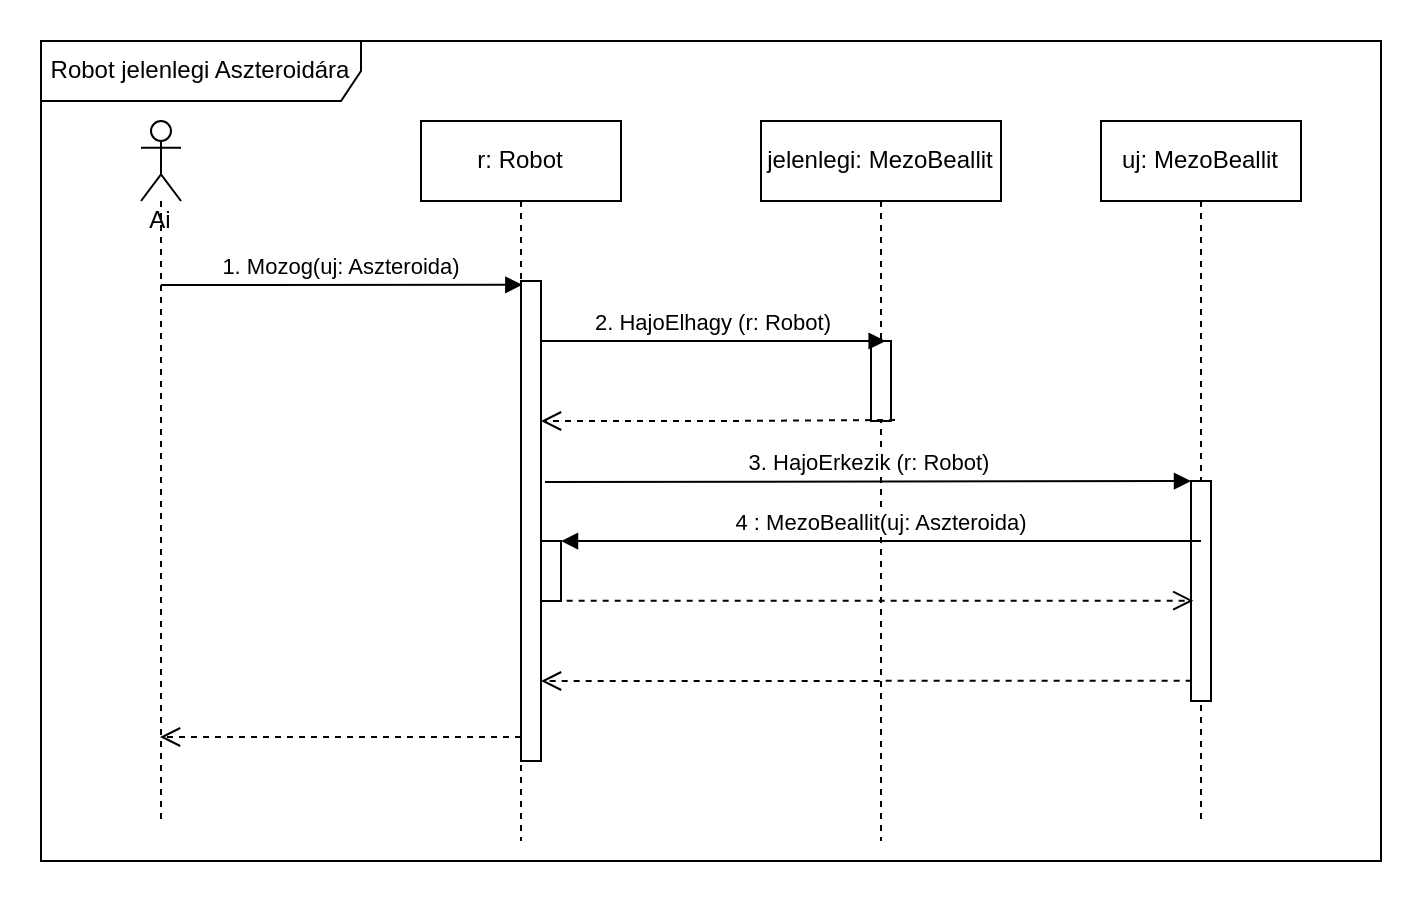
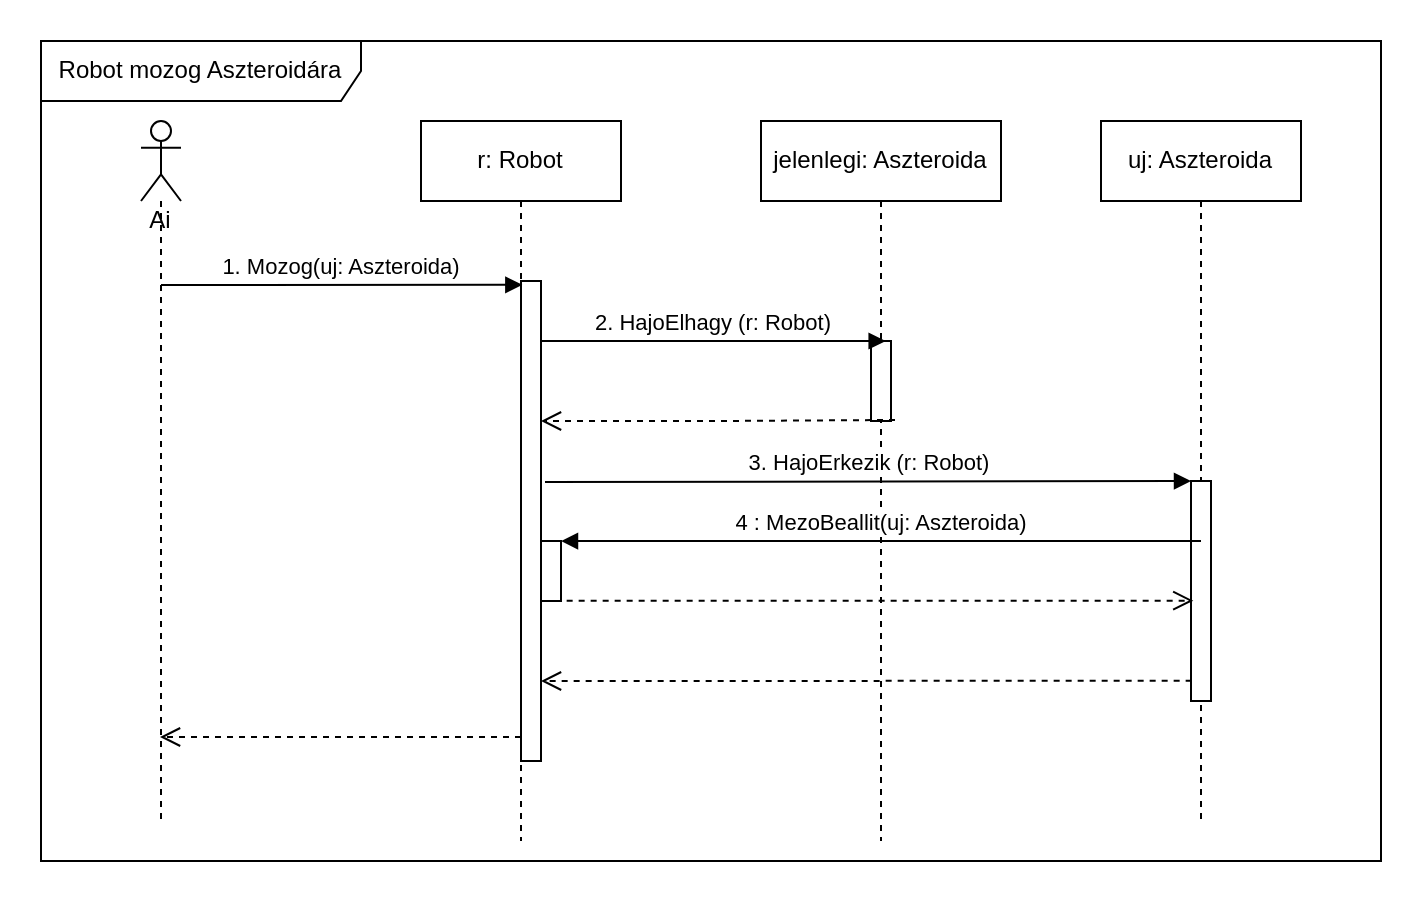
node "Robot jelenlegi Aszteroidára": label "Robot jelenlegi Aszteroidára" -> "Robot mozog Aszteroidára"
node "jelenlegi: MezoBeallit": label "jelenlegi: MezoBeallit" -> "jelenlegi: Aszteroida"
node "uj: MezoBeallit": label "uj: MezoBeallit" -> "uj: Aszteroida"
